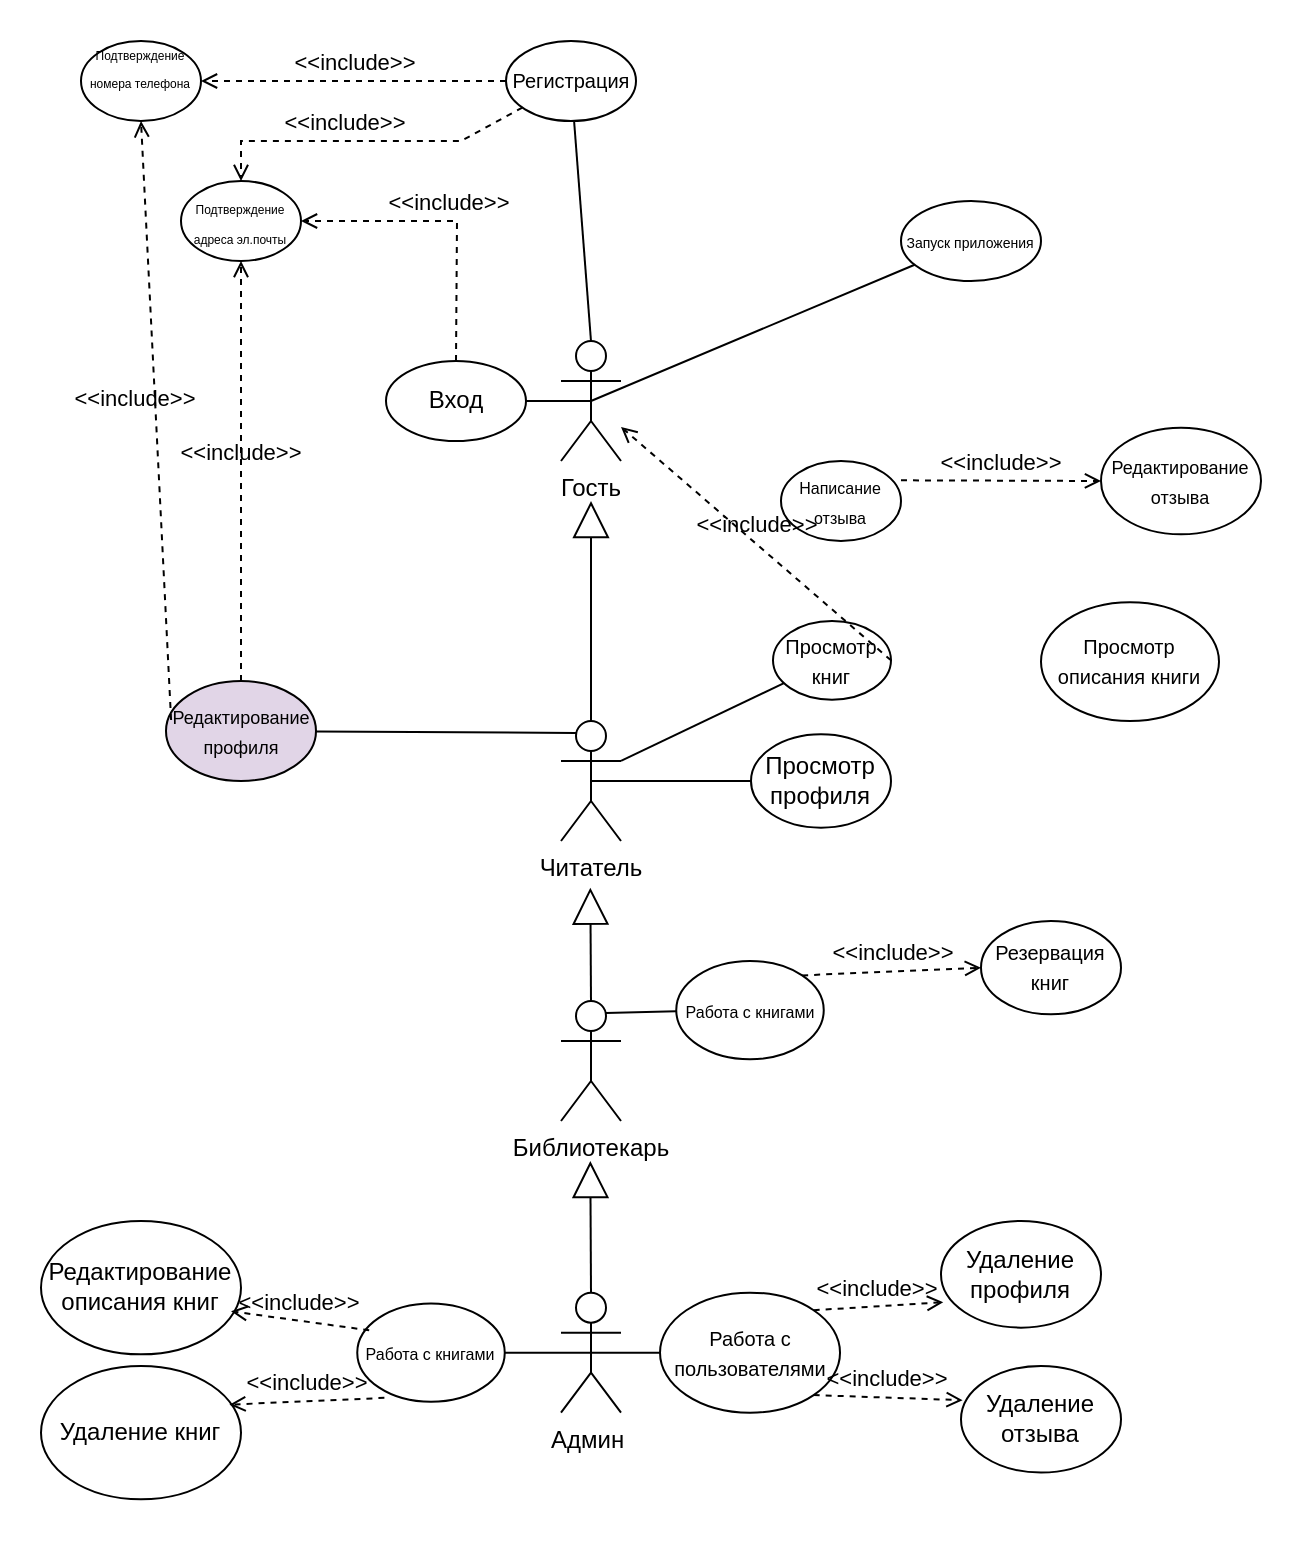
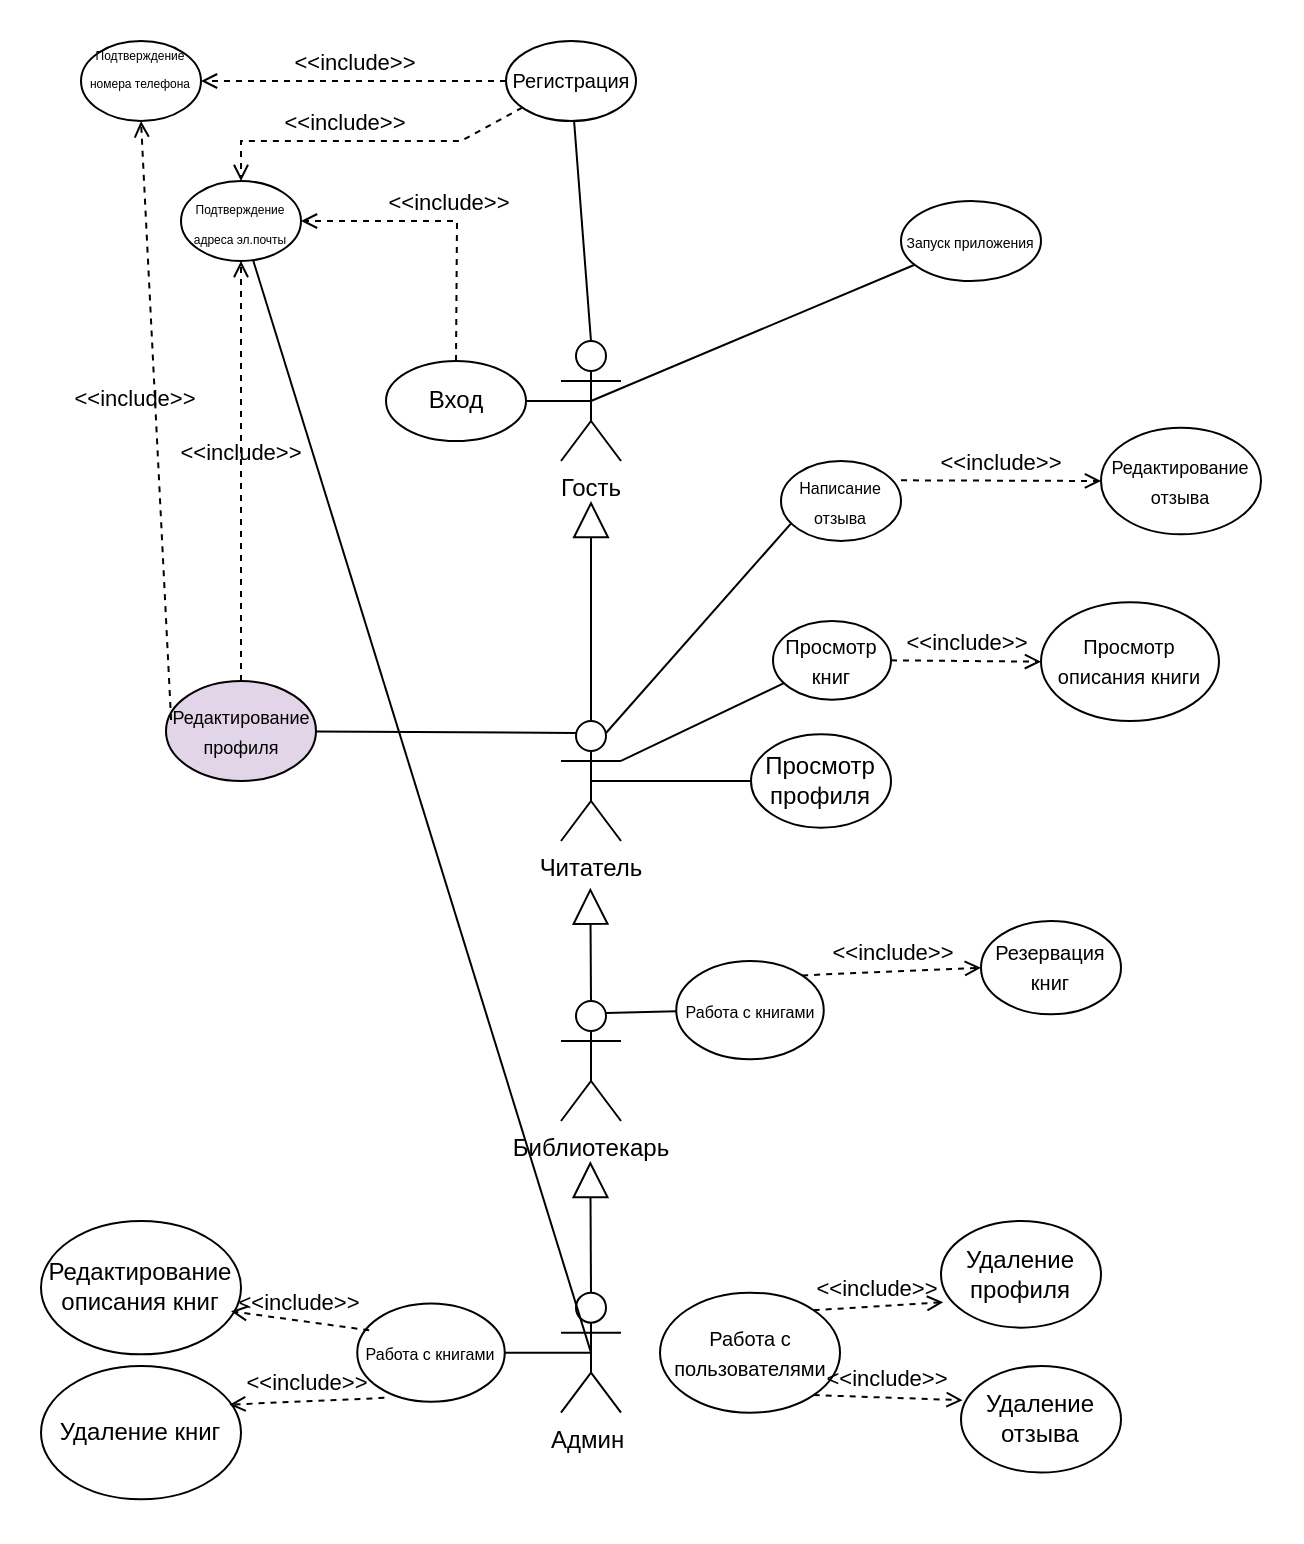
edge "Просмотр книг" -> "Гость": now "Просмотр книг" -> "Просмотр описания книги"
edge "Написание отзыва" -- "Читатель": added
edge "Админ" -- "Работа с пользователями": now "Админ" -- "Подтверждение адреса эл.почты"
